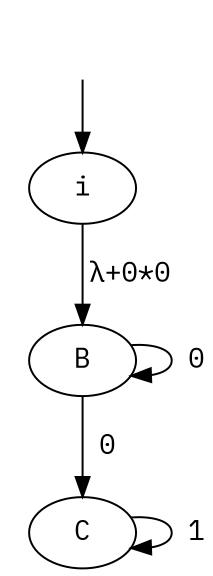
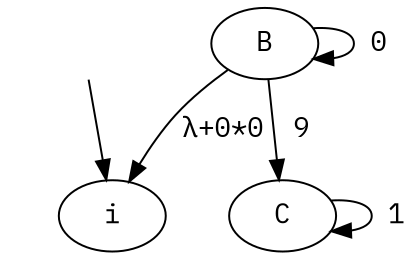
edge "i" -> "B": reversed
edge "B" -> "C": label " 0" -> " 9"
